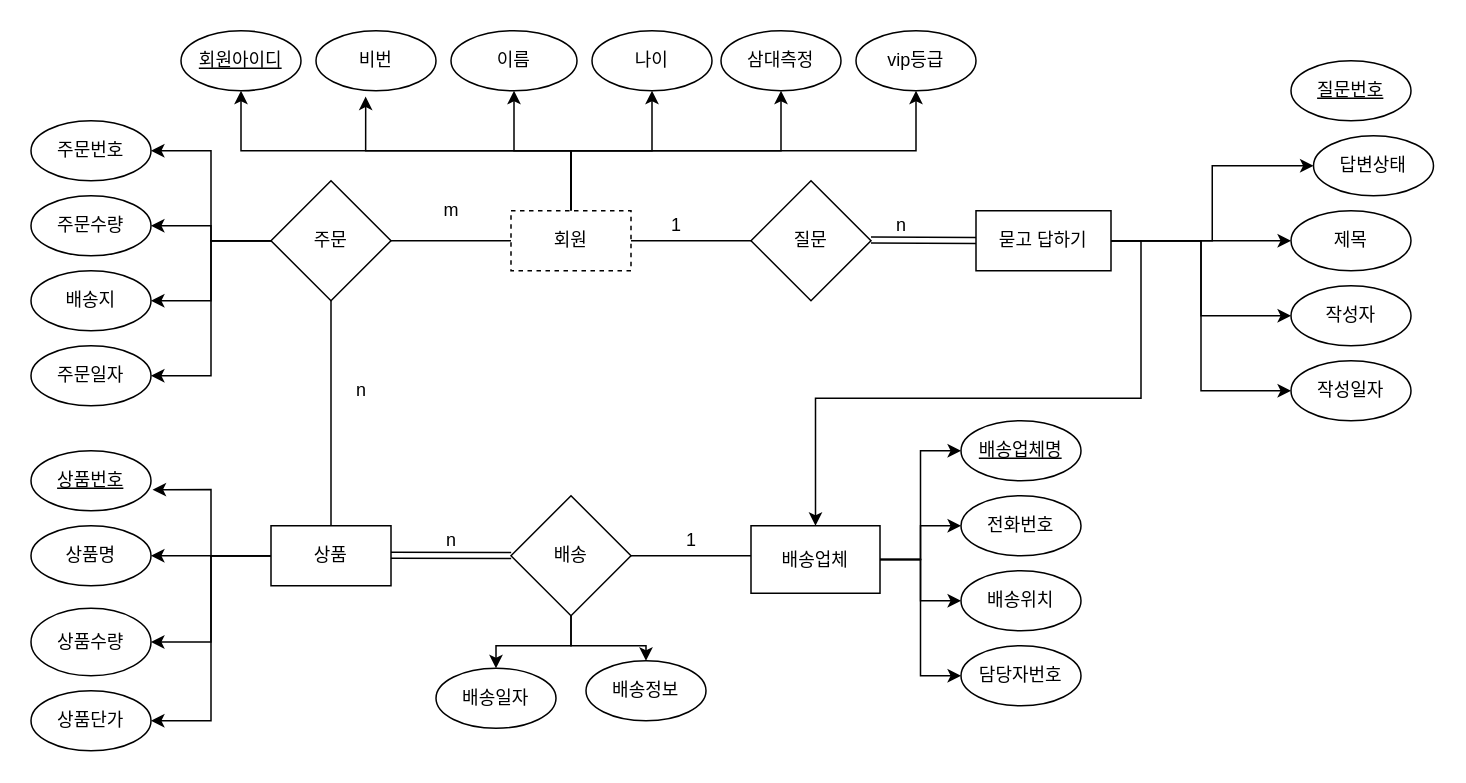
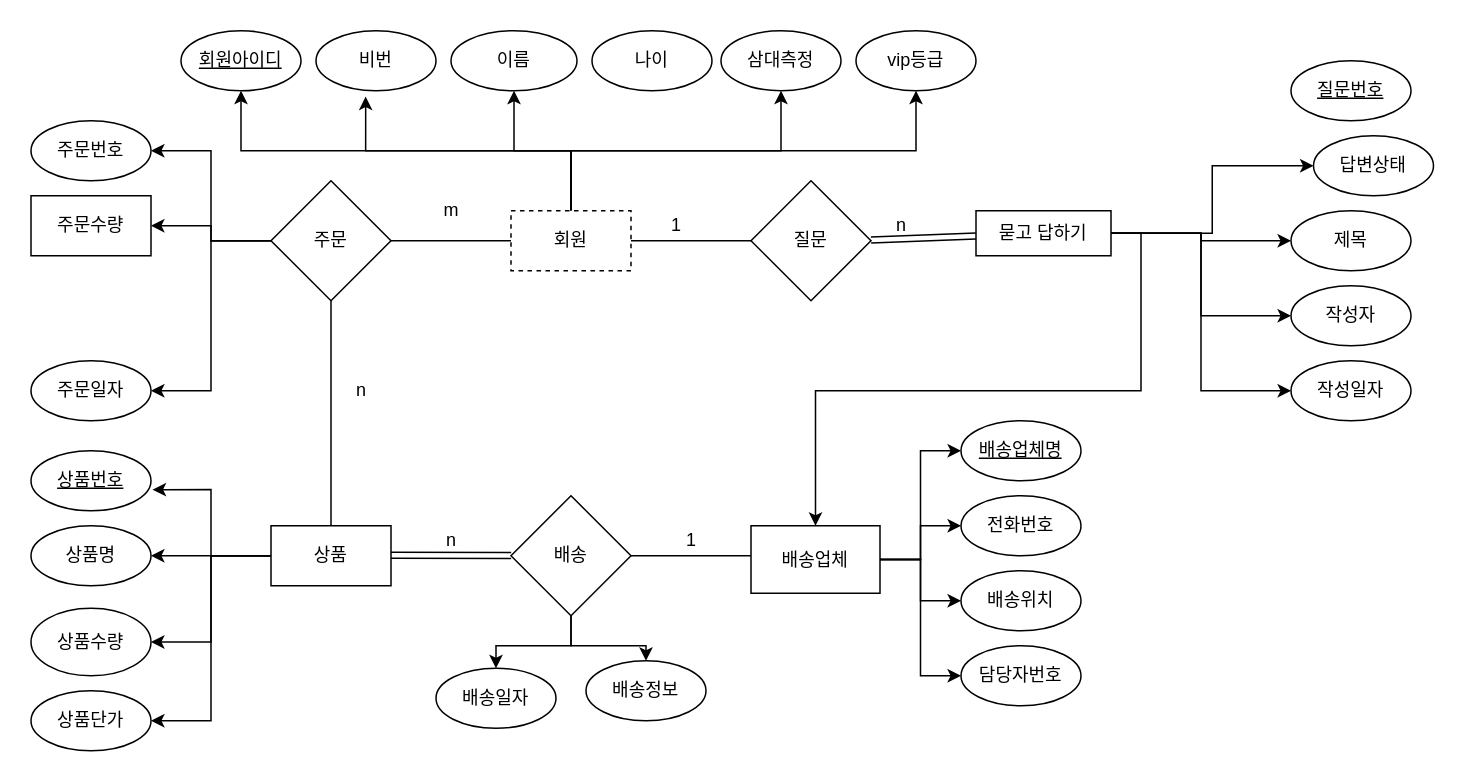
edge "회원" -> "나이": removed
node "주문수량": shape ellipse -> rectangle
node "묻고 답하기": size 135x60 -> 135x45
node "배송지": removed
edge "주문" -> "배송지": removed
node "주문일자": moved (91, 376) -> (91, 391)
